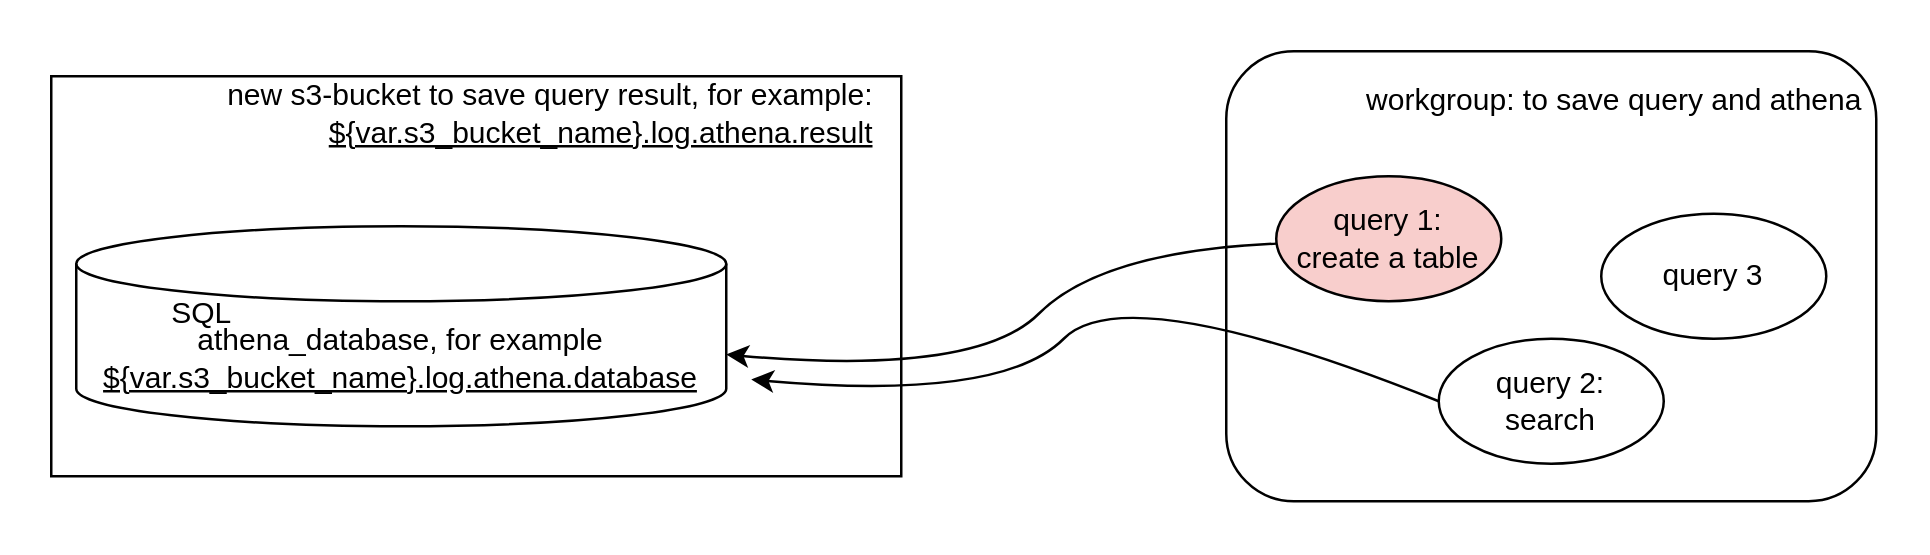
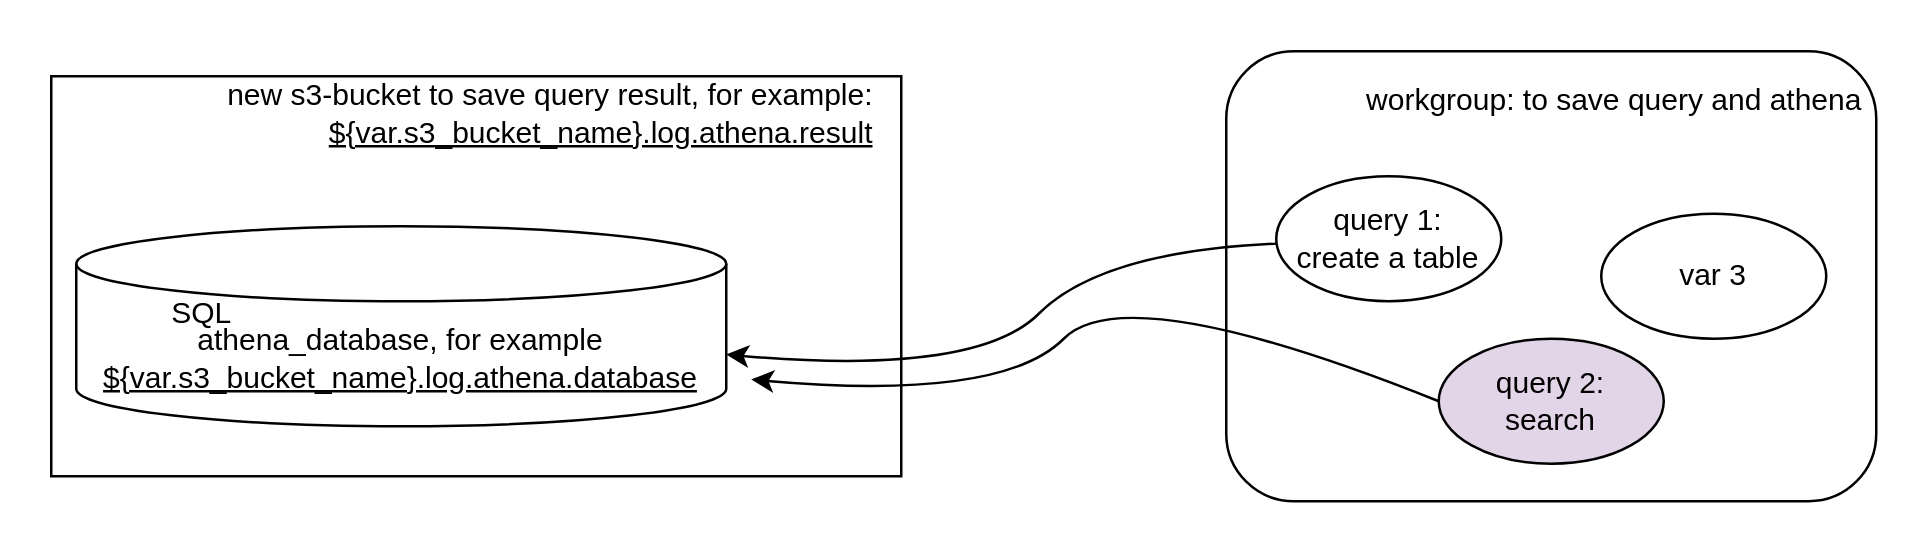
node "query 1: create a table": fillcolor #f8cecc -> #ffffff
node "query 3": label "query 3" -> "var 3"
node "query 2: search": fillcolor #ffffff -> #e1d5e7
